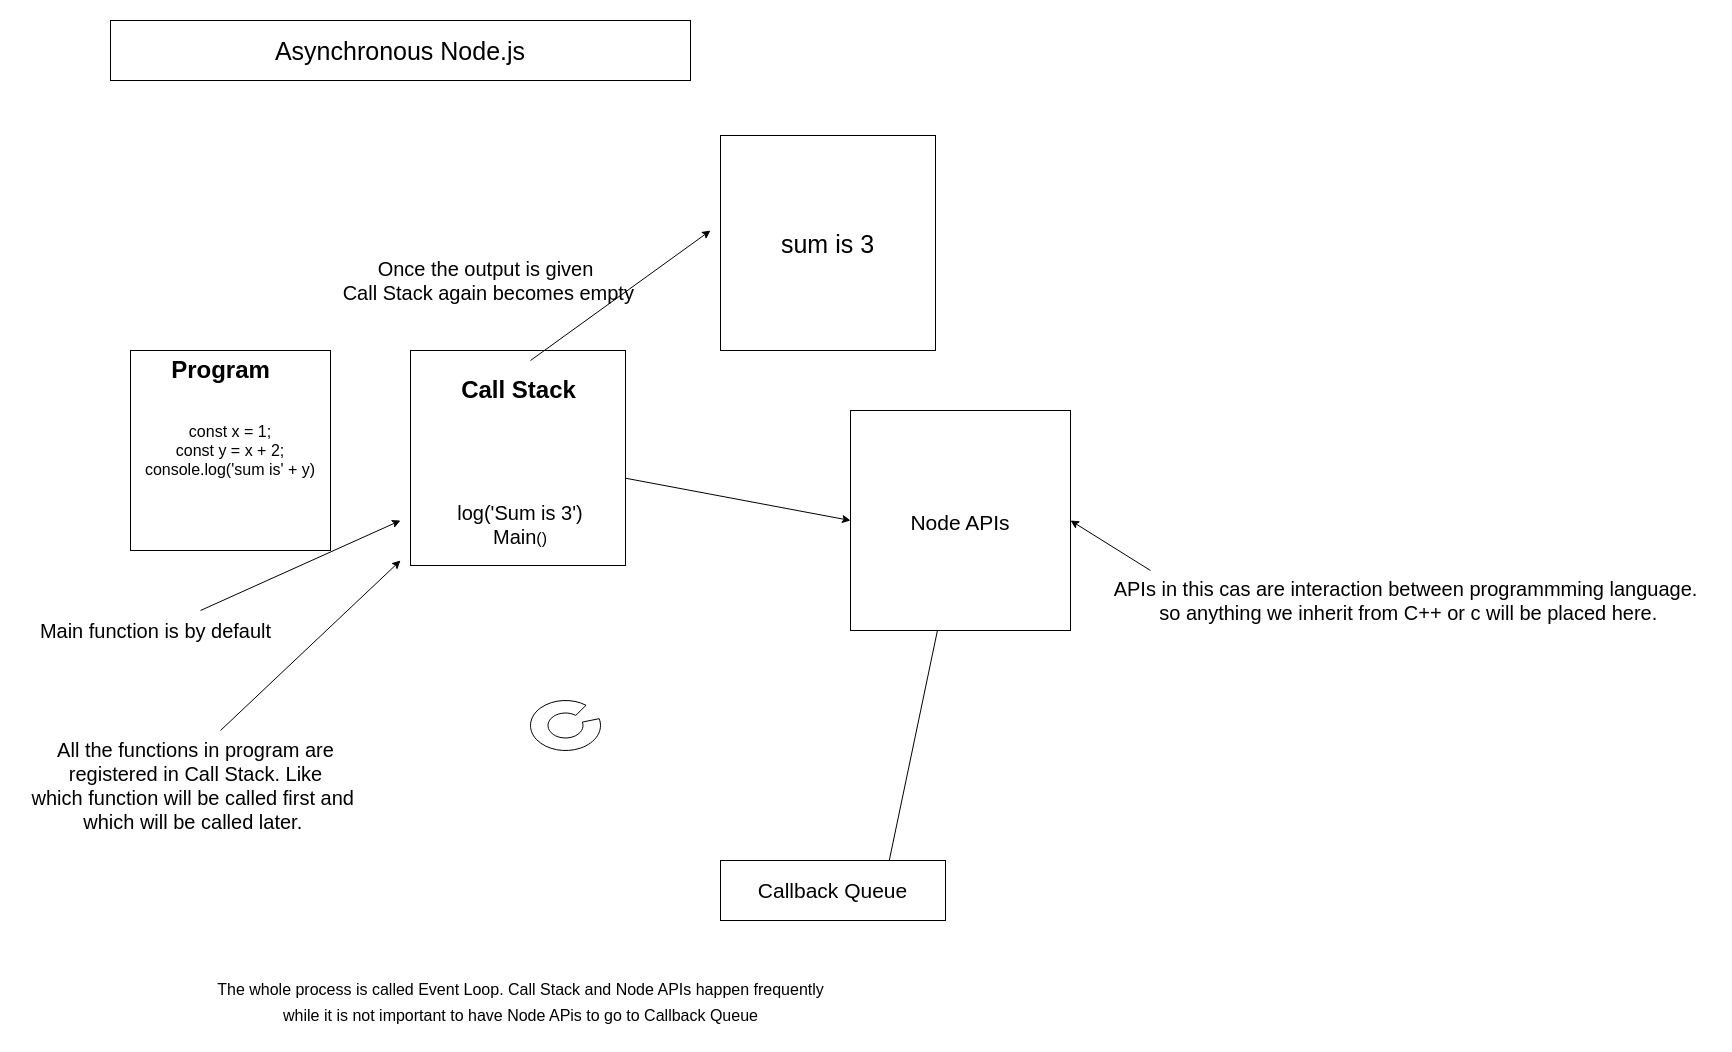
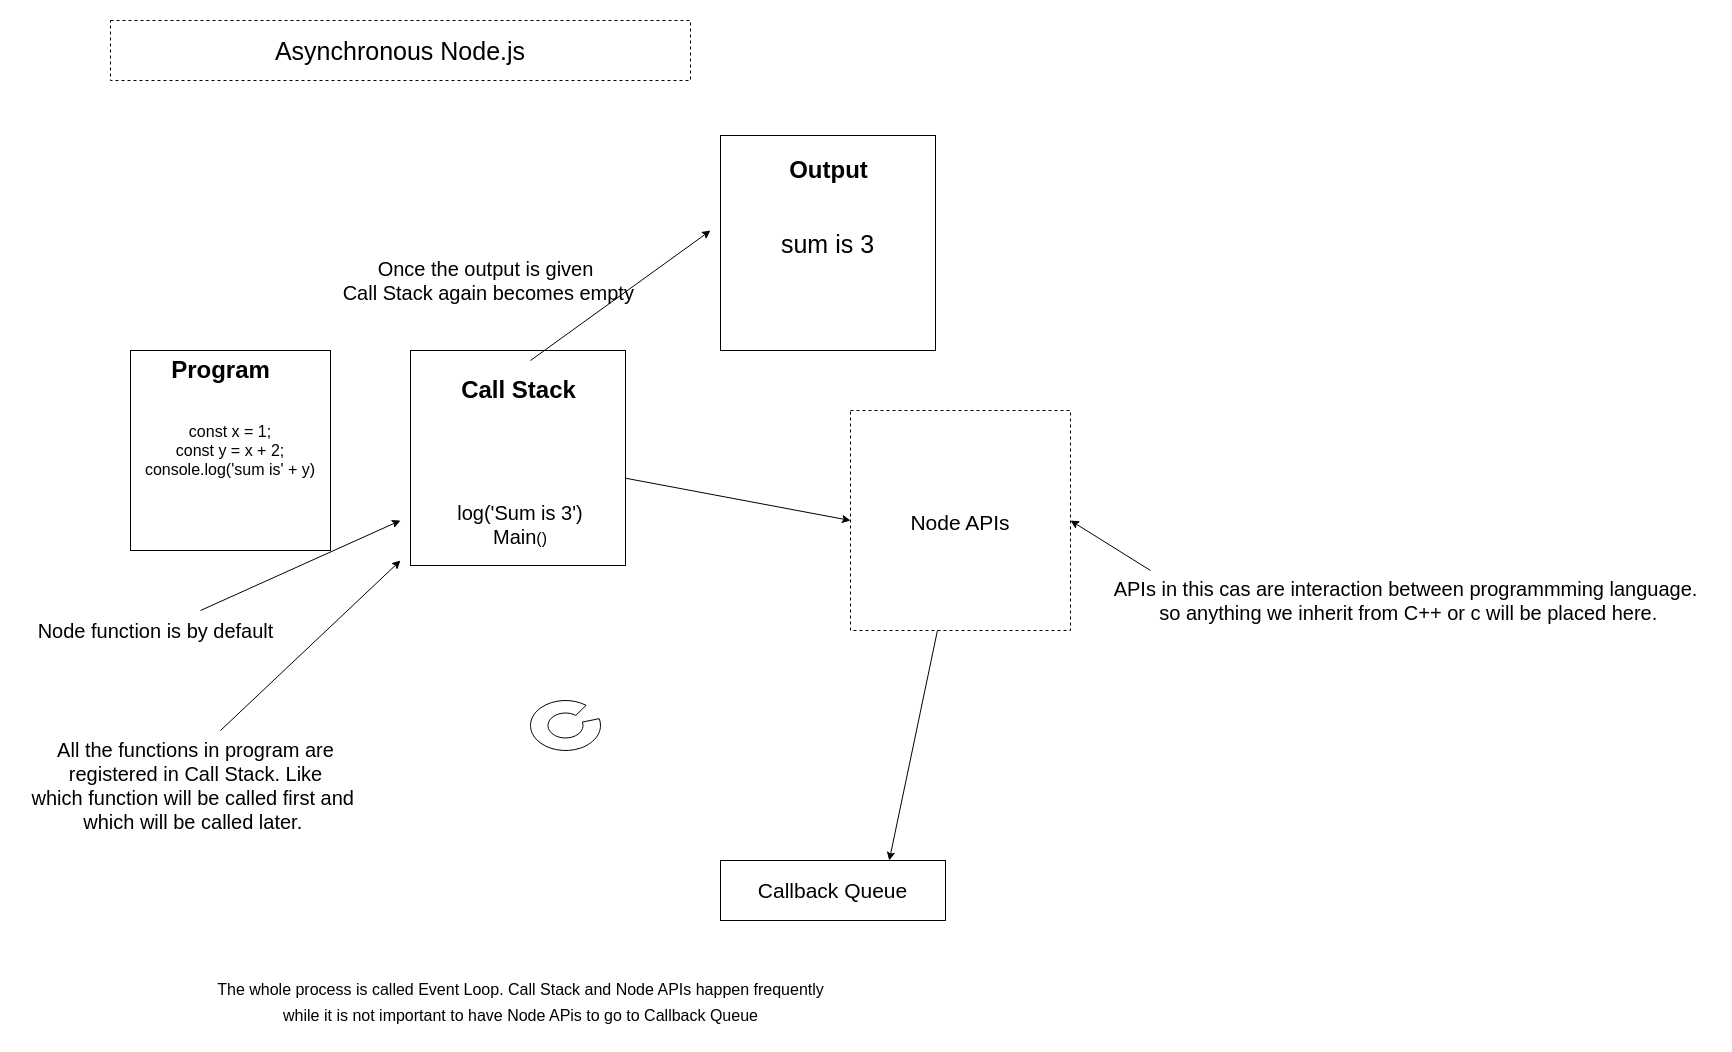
node "Asynchronous Node.js": style solid -> dashed
node "Output": added
node "Node APIs": style solid -> dashed
node "Main function is by default": label "Main function is by default" -> "Node function is by default"
edge "Node APIs" -- "Callback Queue": arrowhead none -> classic
